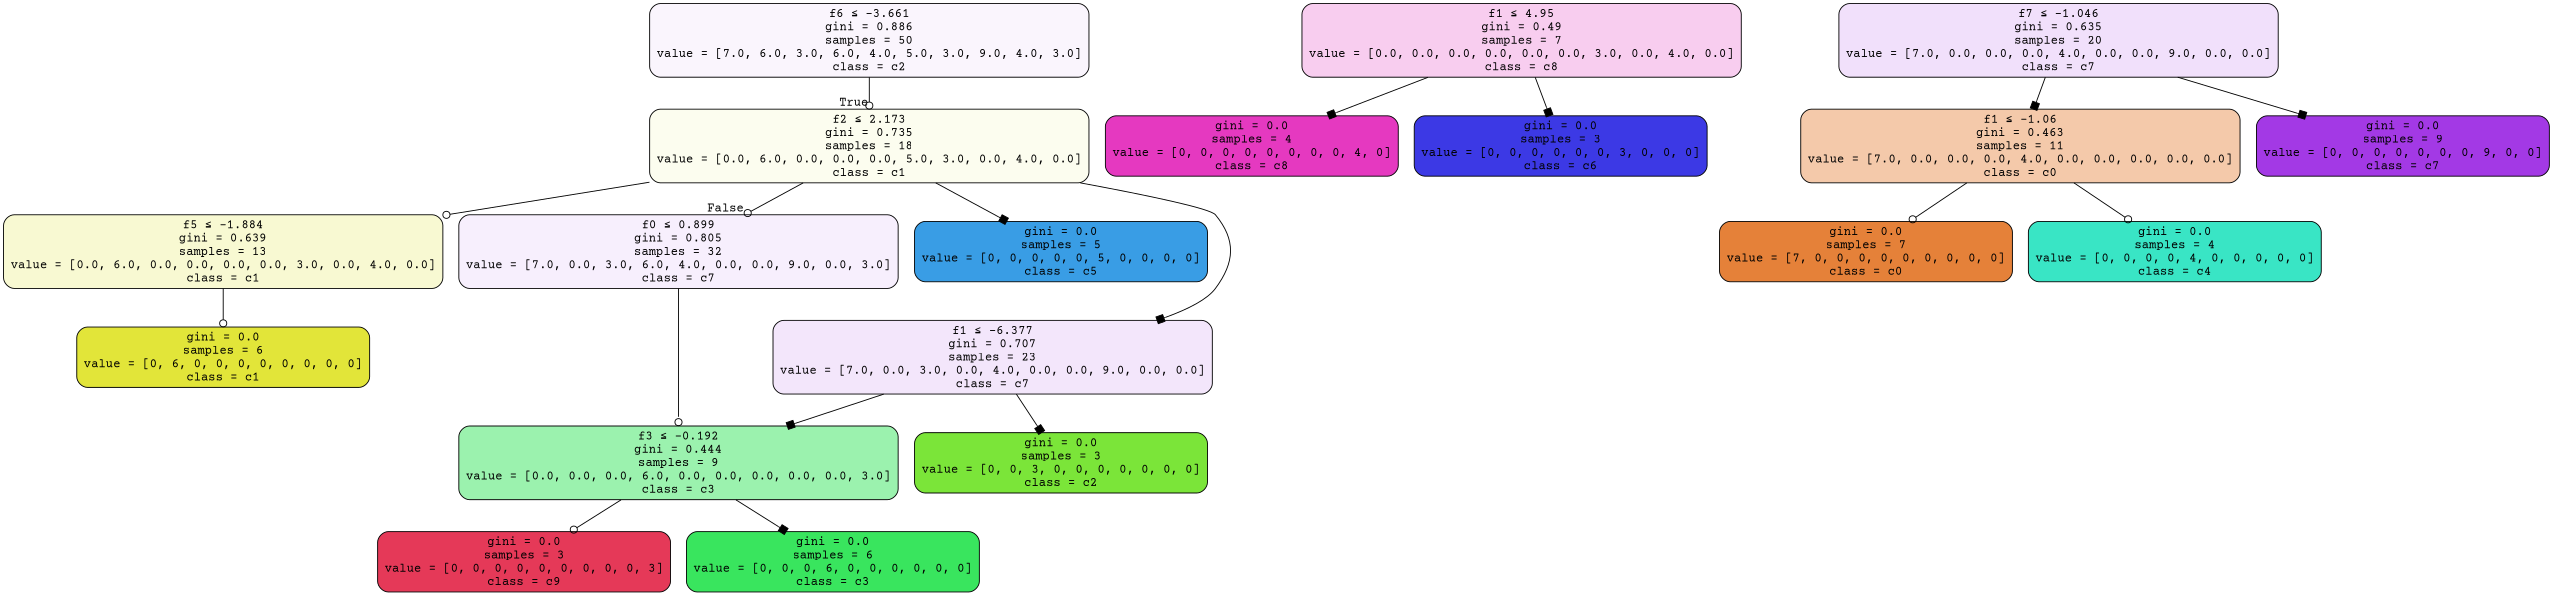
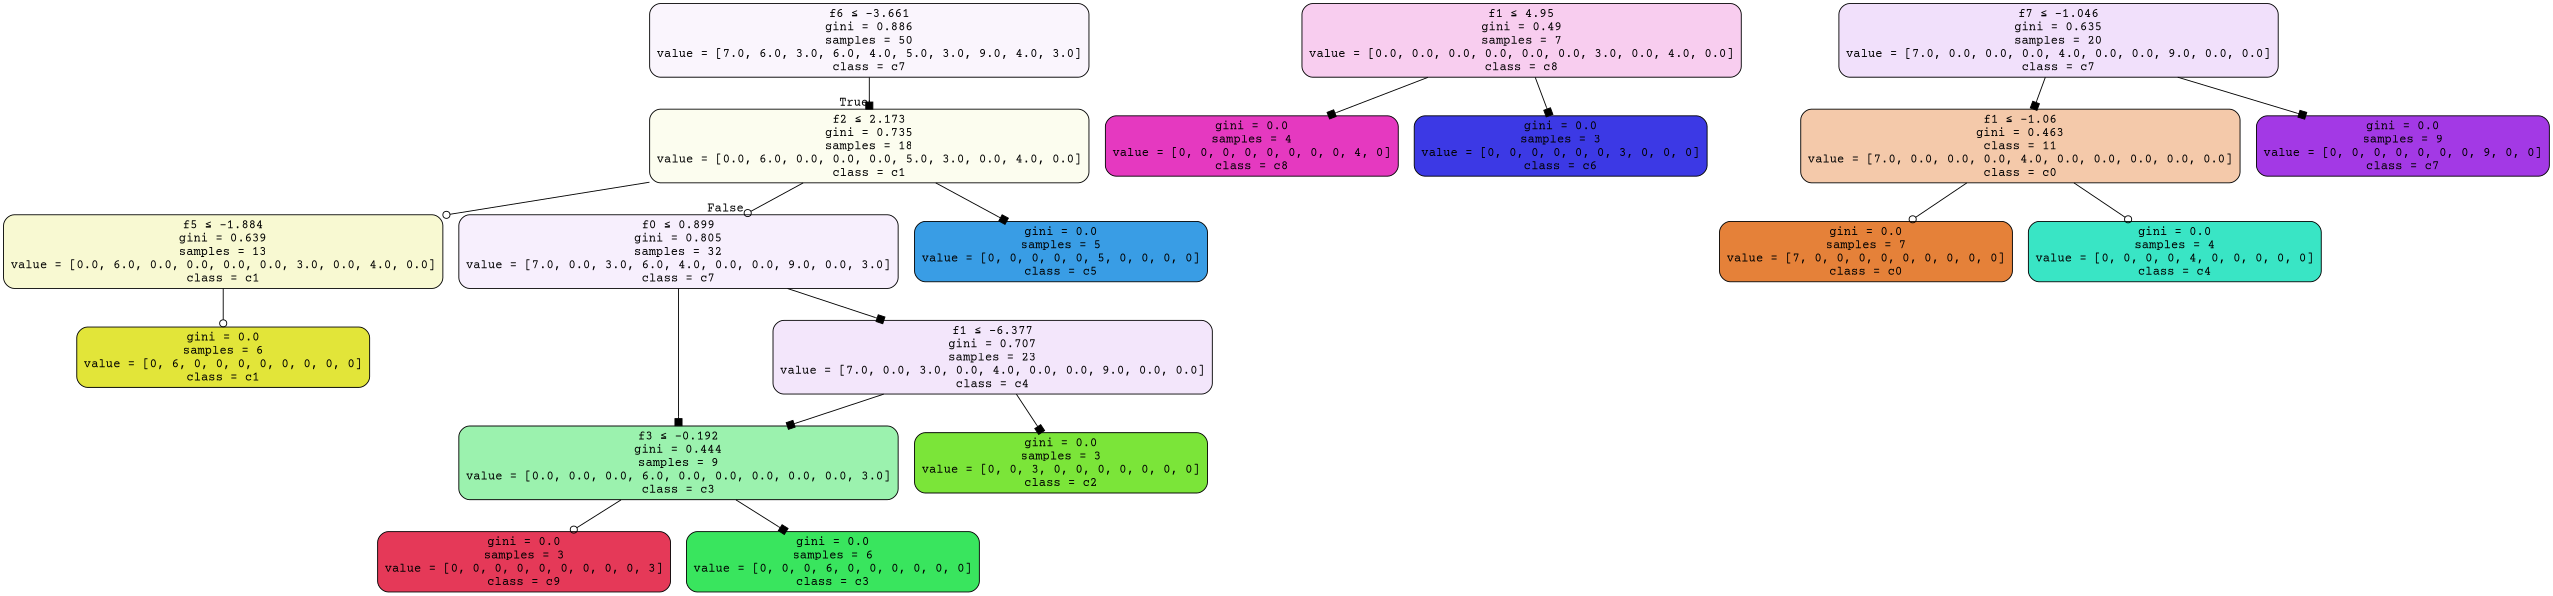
node "f6 ≤ -3.661": text "class = c2" -> "class = c7"
edge "f6 ≤ -3.661" -> "f2 ≤ 2.173": arrowhead odot -> box
node "f1 ≤ -1.06": text "samples = 11" -> "class = 11"
edge "f2 ≤ 2.173" -> "f1 ≤ -6.377": now "f0 ≤ 0.899" -> "f1 ≤ -6.377"
edge "f0 ≤ 0.899" -> "f3 ≤ -0.192": arrowhead odot -> box
node "f1 ≤ -6.377": text "class = c7" -> "class = c4"
